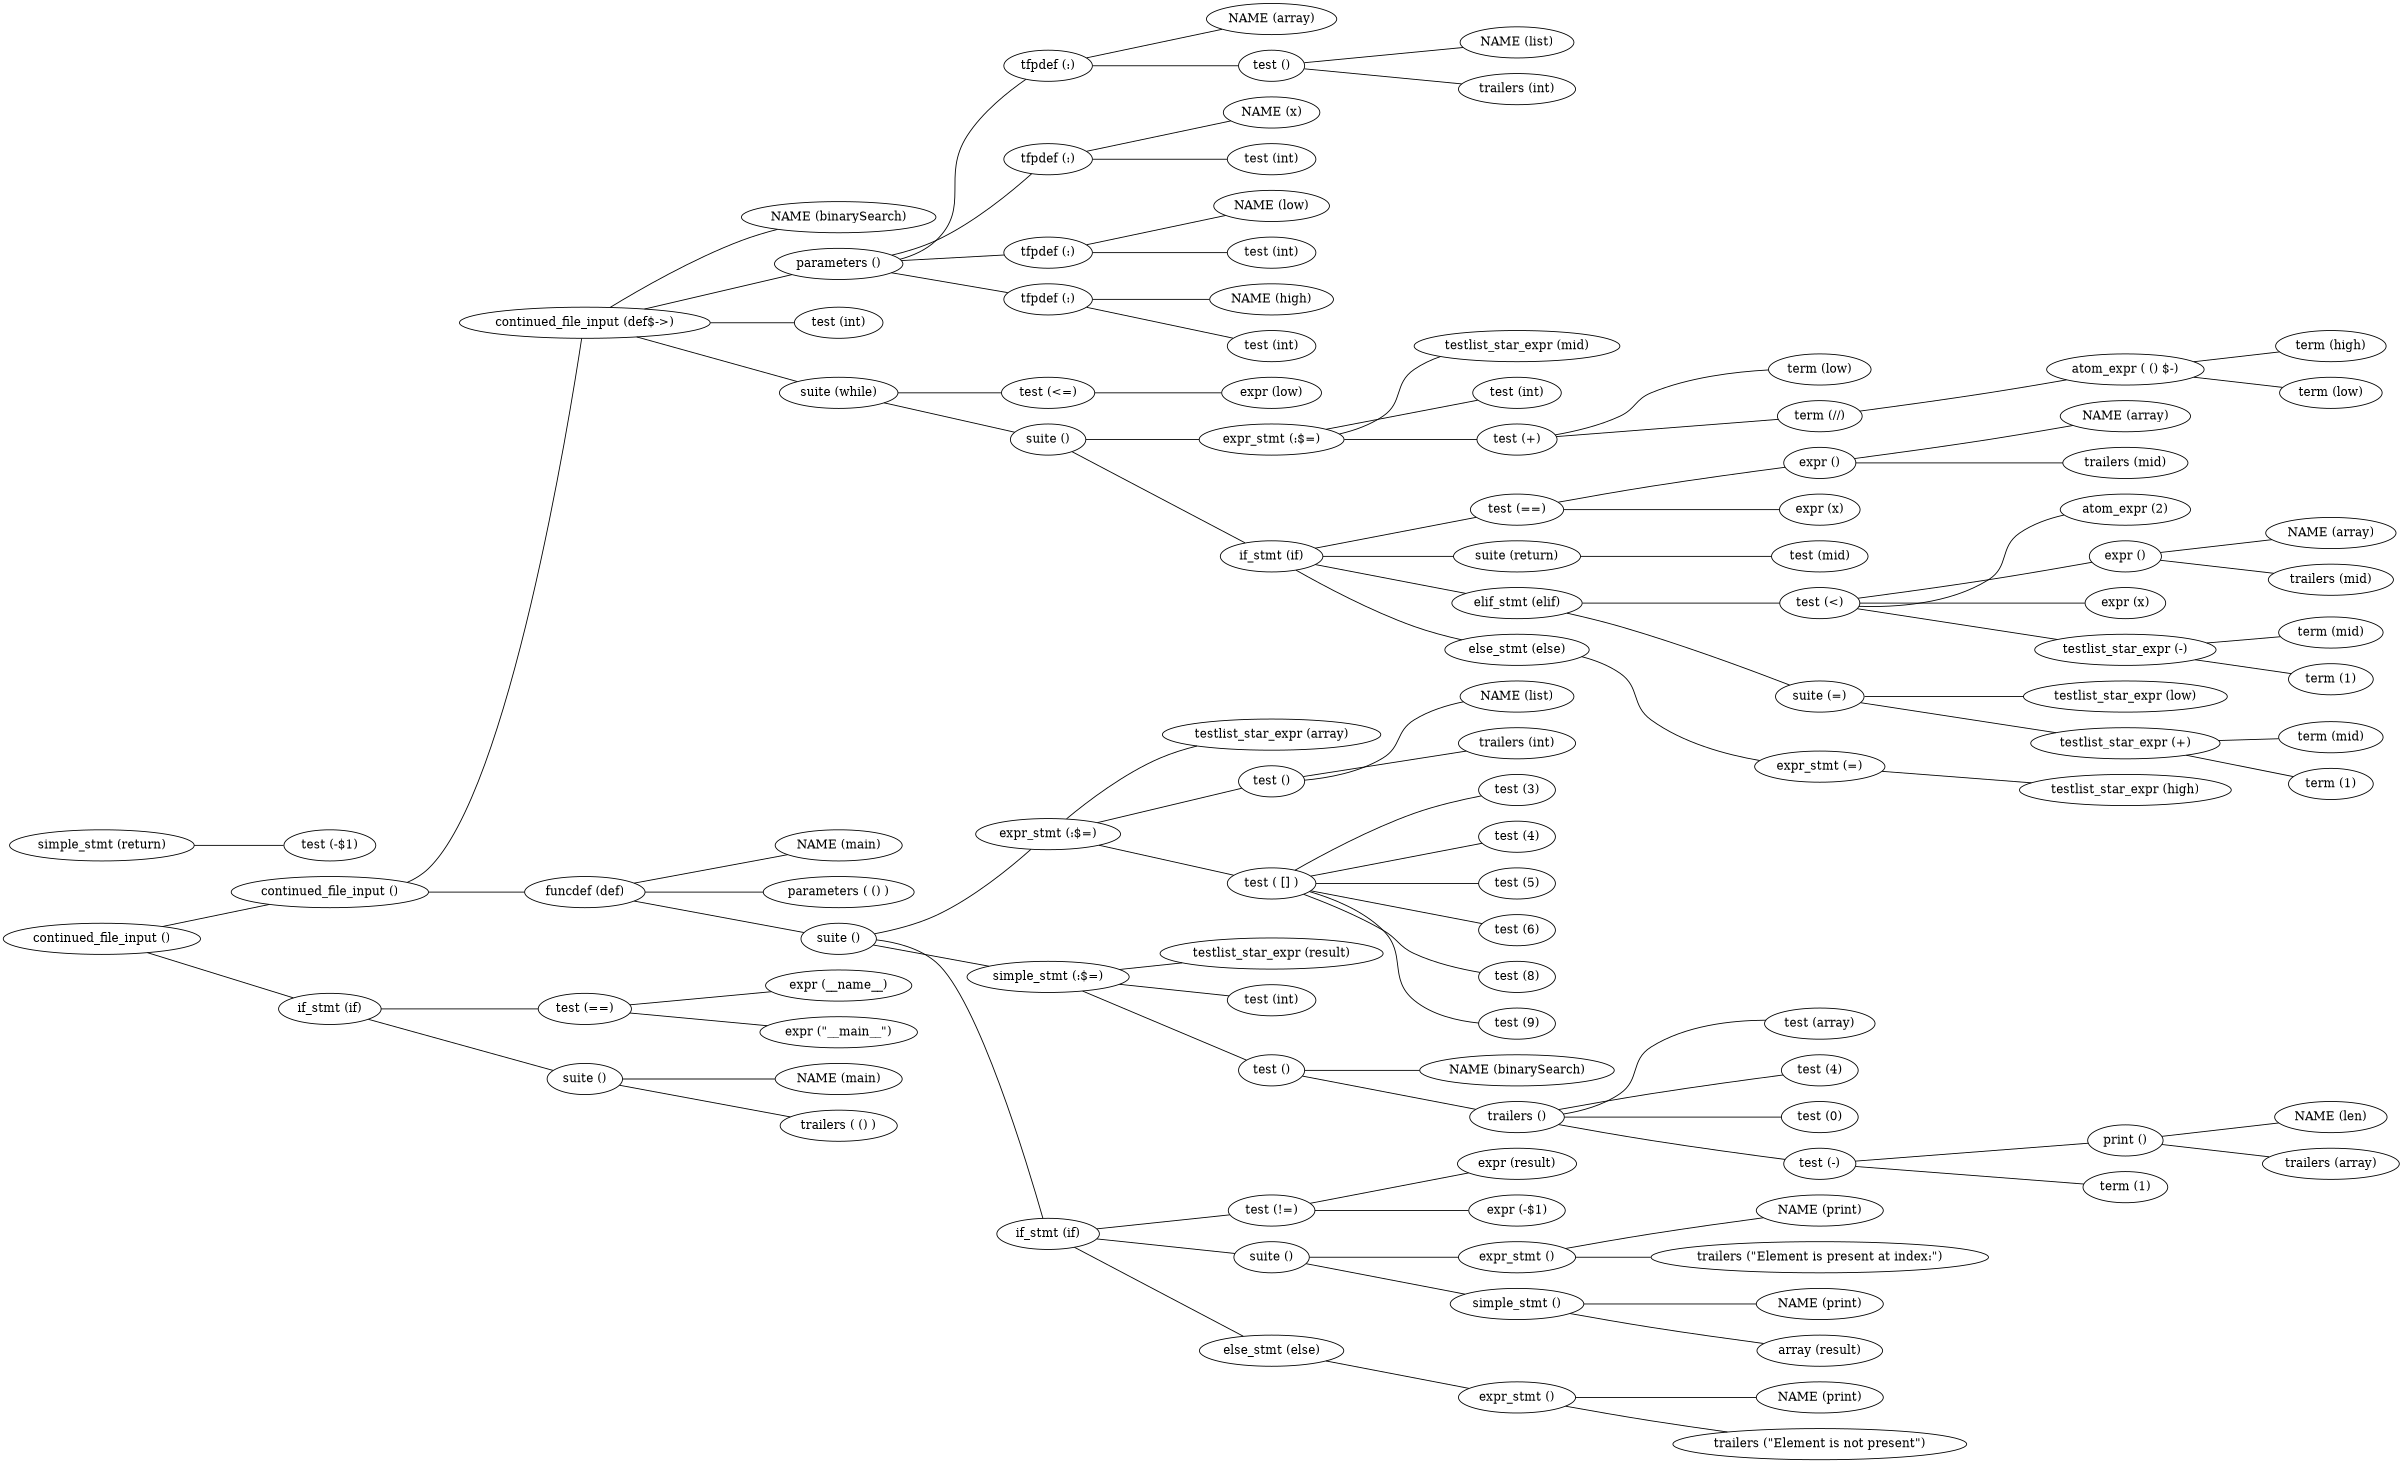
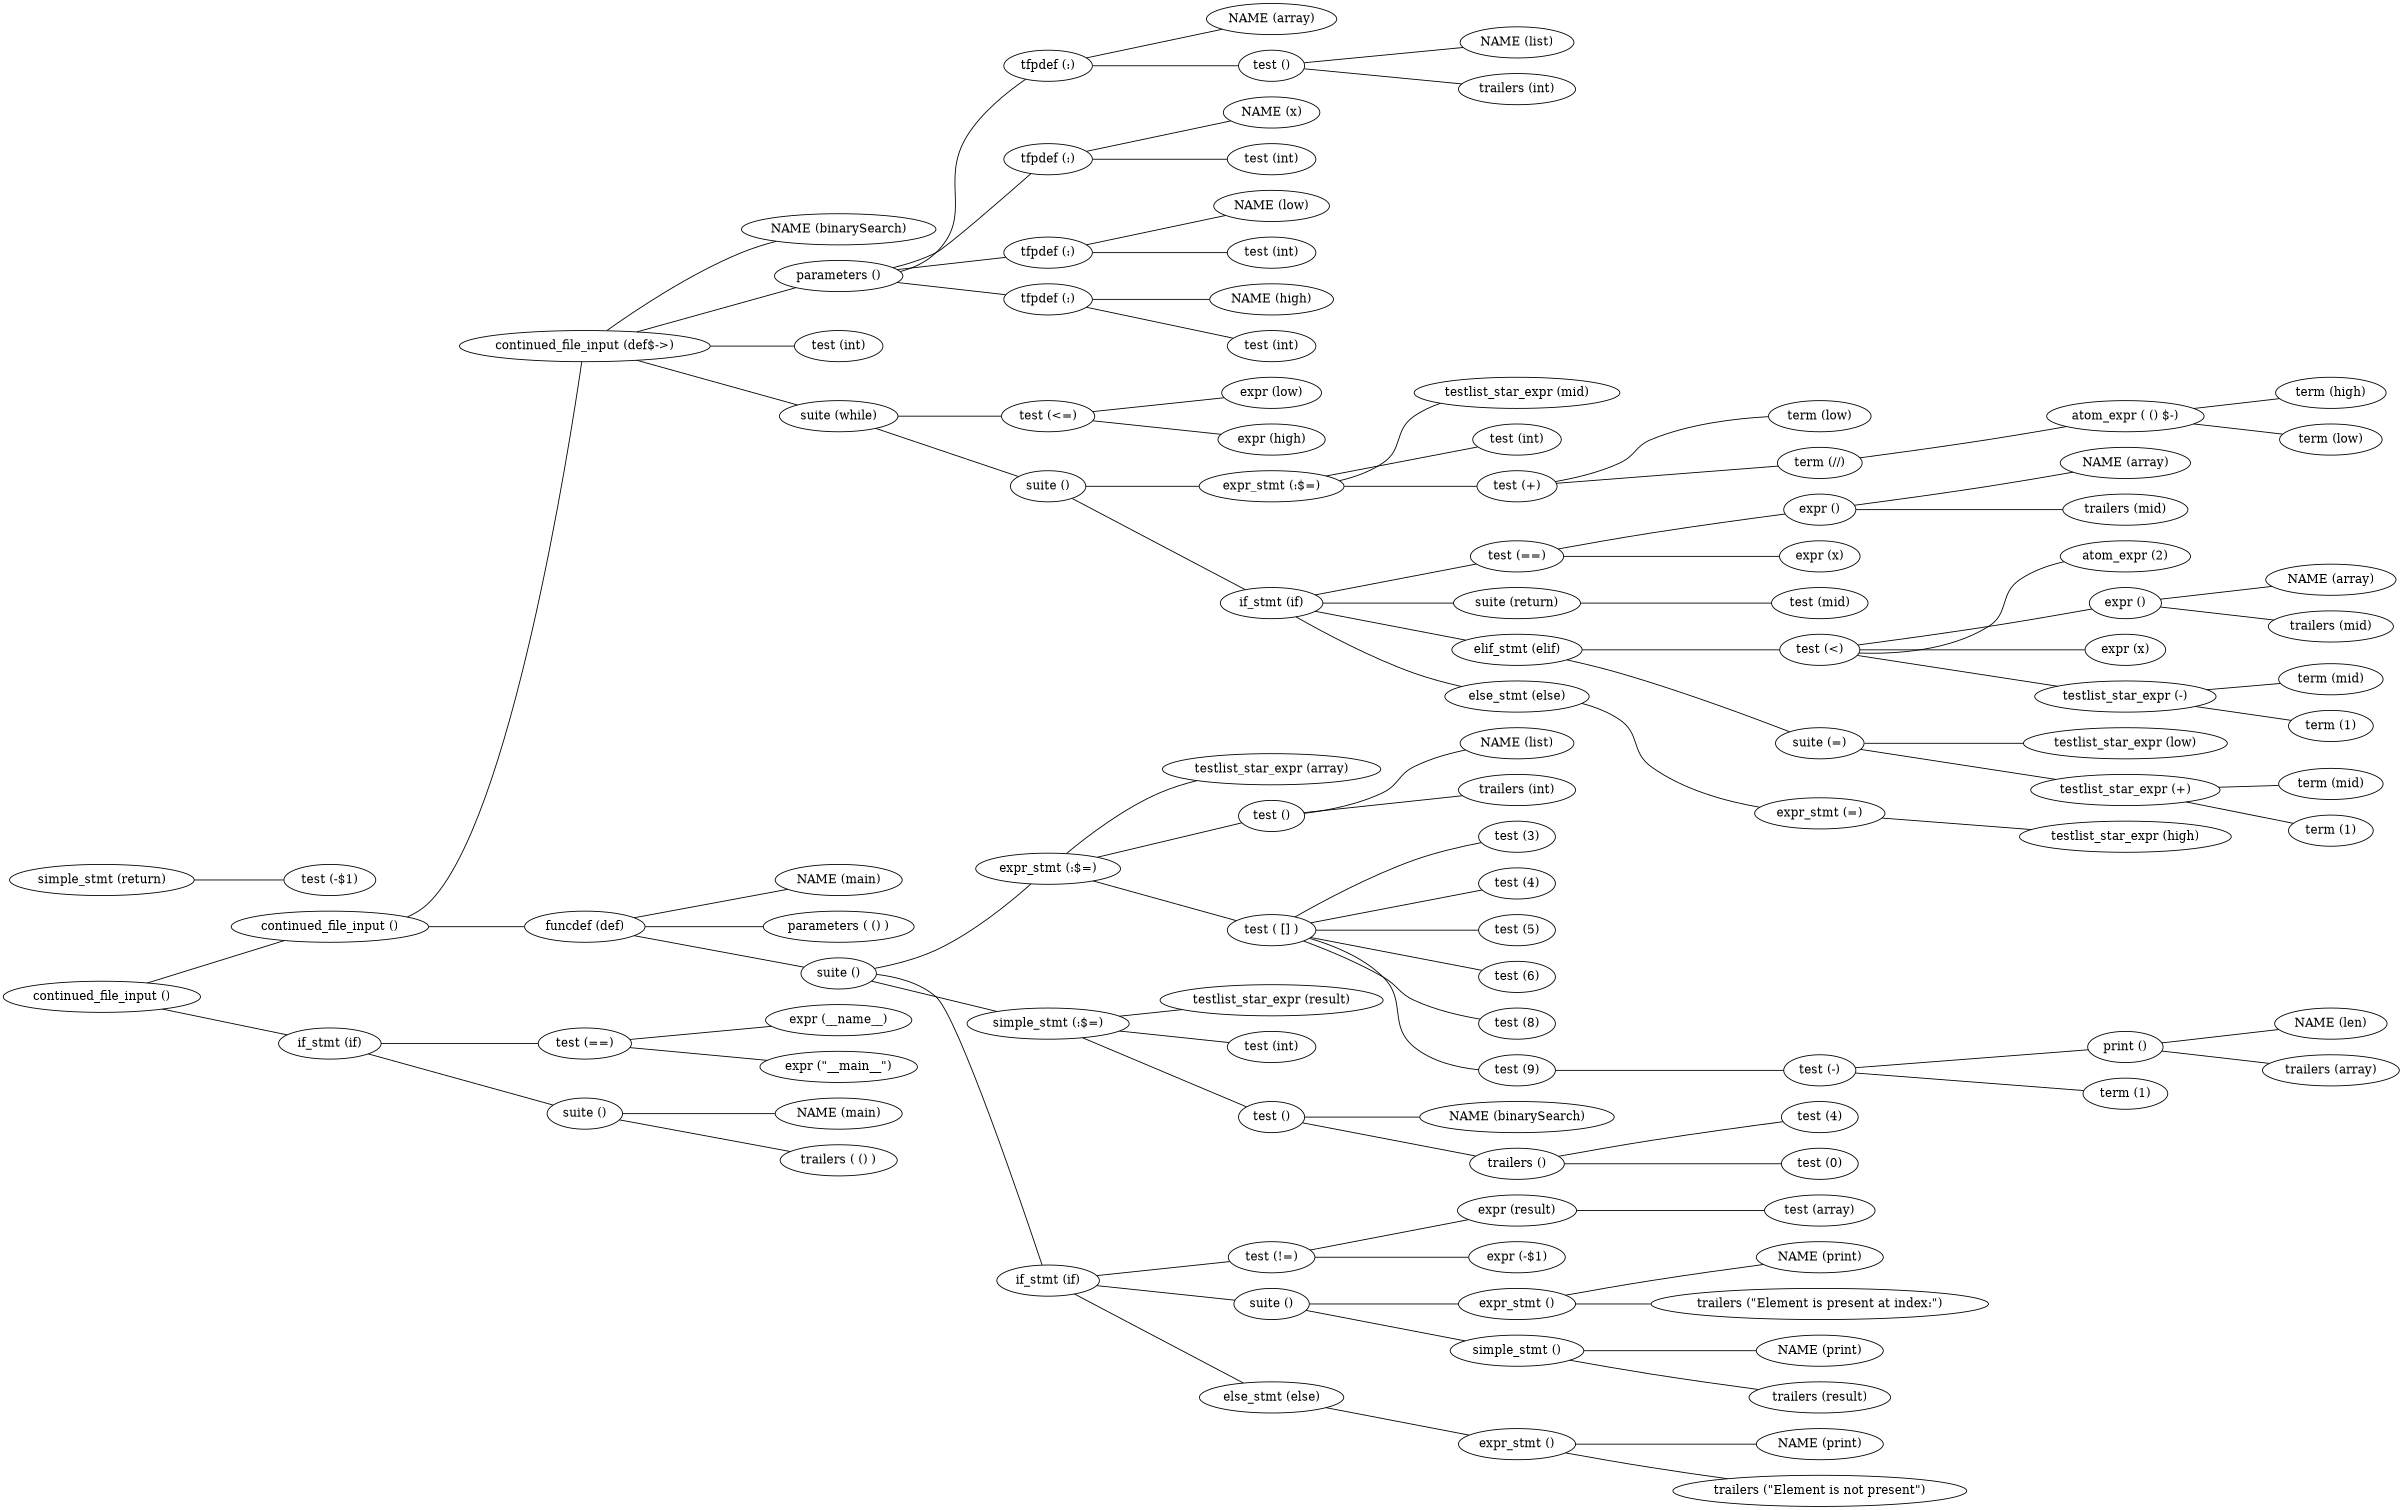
node "expr (high)": added
edge "test (array)" -- "trailers ()": now "test (array)" -- "expr (result)"
edge "trailers ()" -- "test (-)": now "test (9)" -- "test (-)"
node "array (result)": label "array (result)" -> "trailers (result)"
